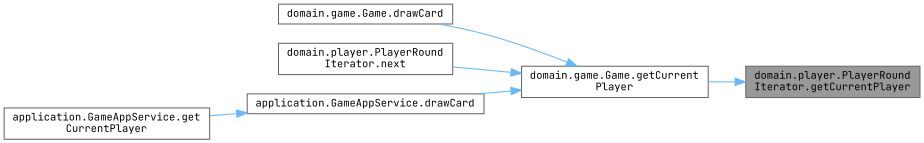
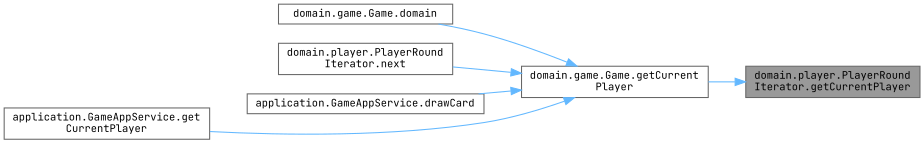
node "domain.game.Game.drawCard": label "domain.game.Game.drawCard" -> "domain.game.Game.domain"
edge "application.GameAppService.get CurrentPlayer" -> "application.GameAppService.drawCard": now "application.GameAppService.get CurrentPlayer" -> "domain.game.Game.getCurrent Player"
